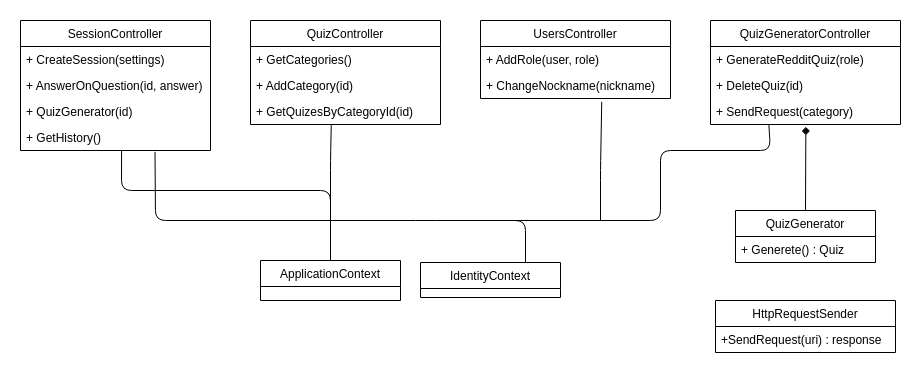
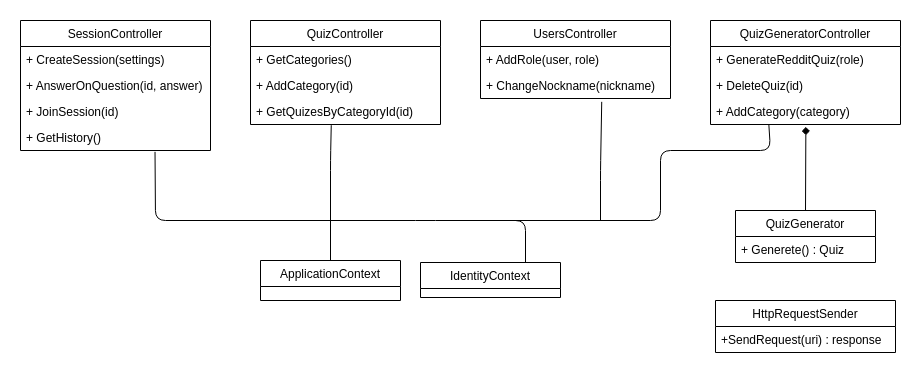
node "+ QuizGenerator(id)": label "+ QuizGenerator(id)" -> "+ JoinSession(id)"
node "+ SendRequest(category)": label "+ SendRequest(category)" -> "+ AddCategory(category)"
edge "+ GetHistory()" -- "ApplicationContext": removed
